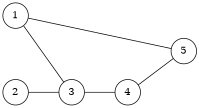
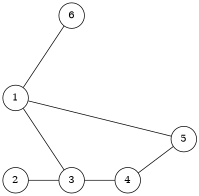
node "6": added
